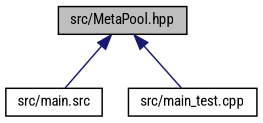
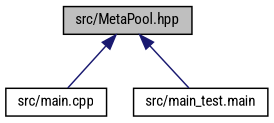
node "src/main.src": label "src/main.src" -> "src/main.cpp"
node "src/main_test.cpp": label "src/main_test.cpp" -> "src/main_test.main"
